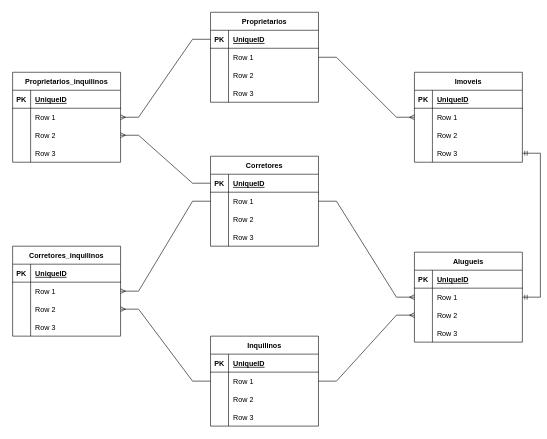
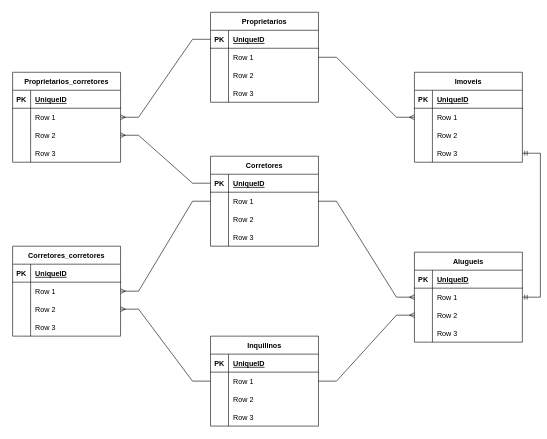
node "Proprietarios_inquilinos": label "Proprietarios_inquilinos" -> "Proprietarios_corretores"
node "Corretores_inquilinos": label "Corretores_inquilinos" -> "Corretores_corretores"
